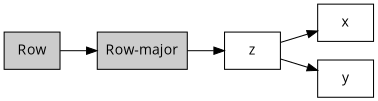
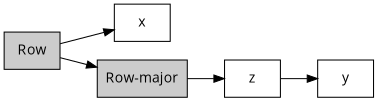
edge "z" -> "x": now "Row" -> "x"
